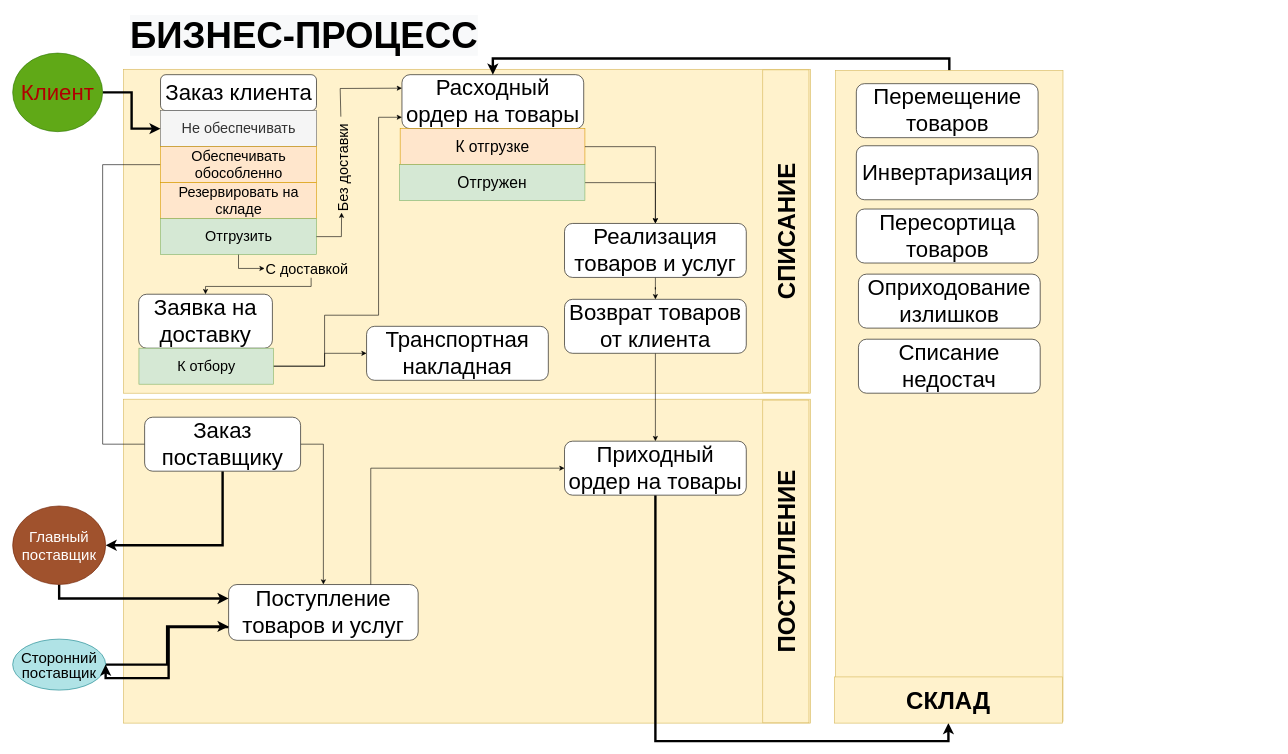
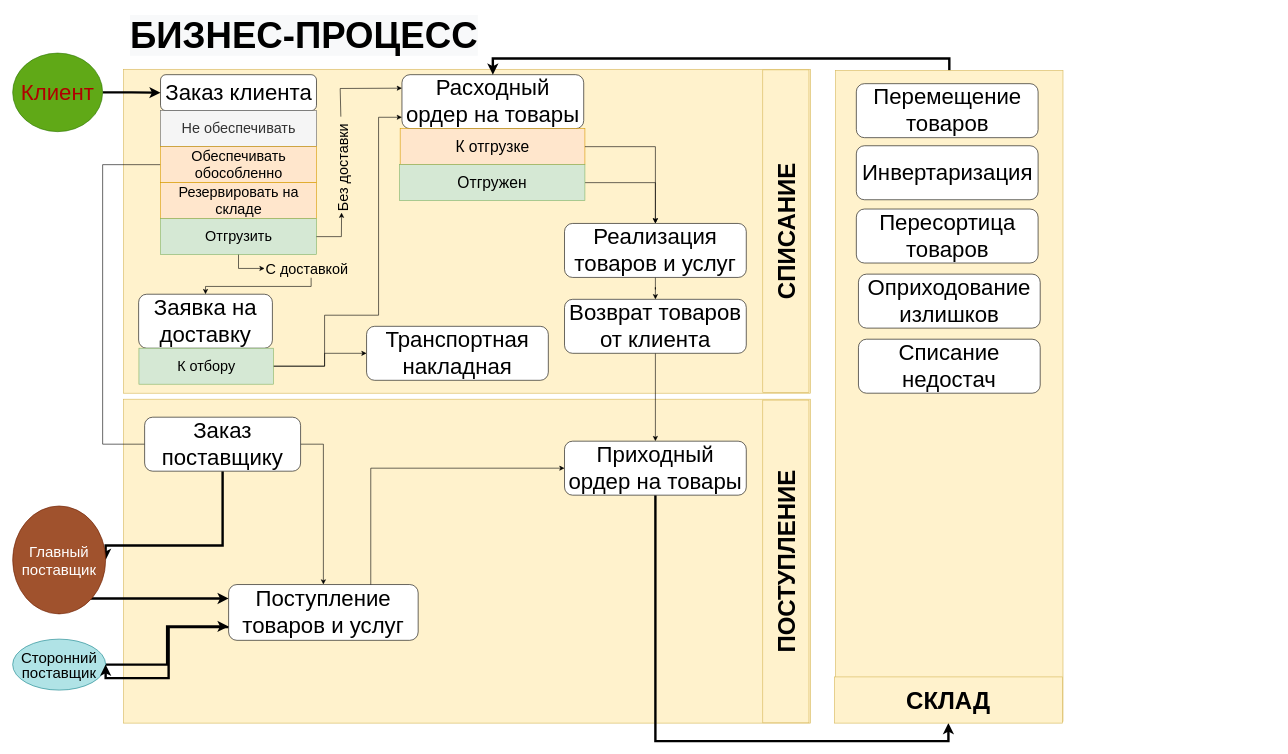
edge "Клиент" -> "Не обеспечивать": now "Клиент" -> "Заказ клиента"
node "Главный поставщик": size 93x79 -> 93x108
